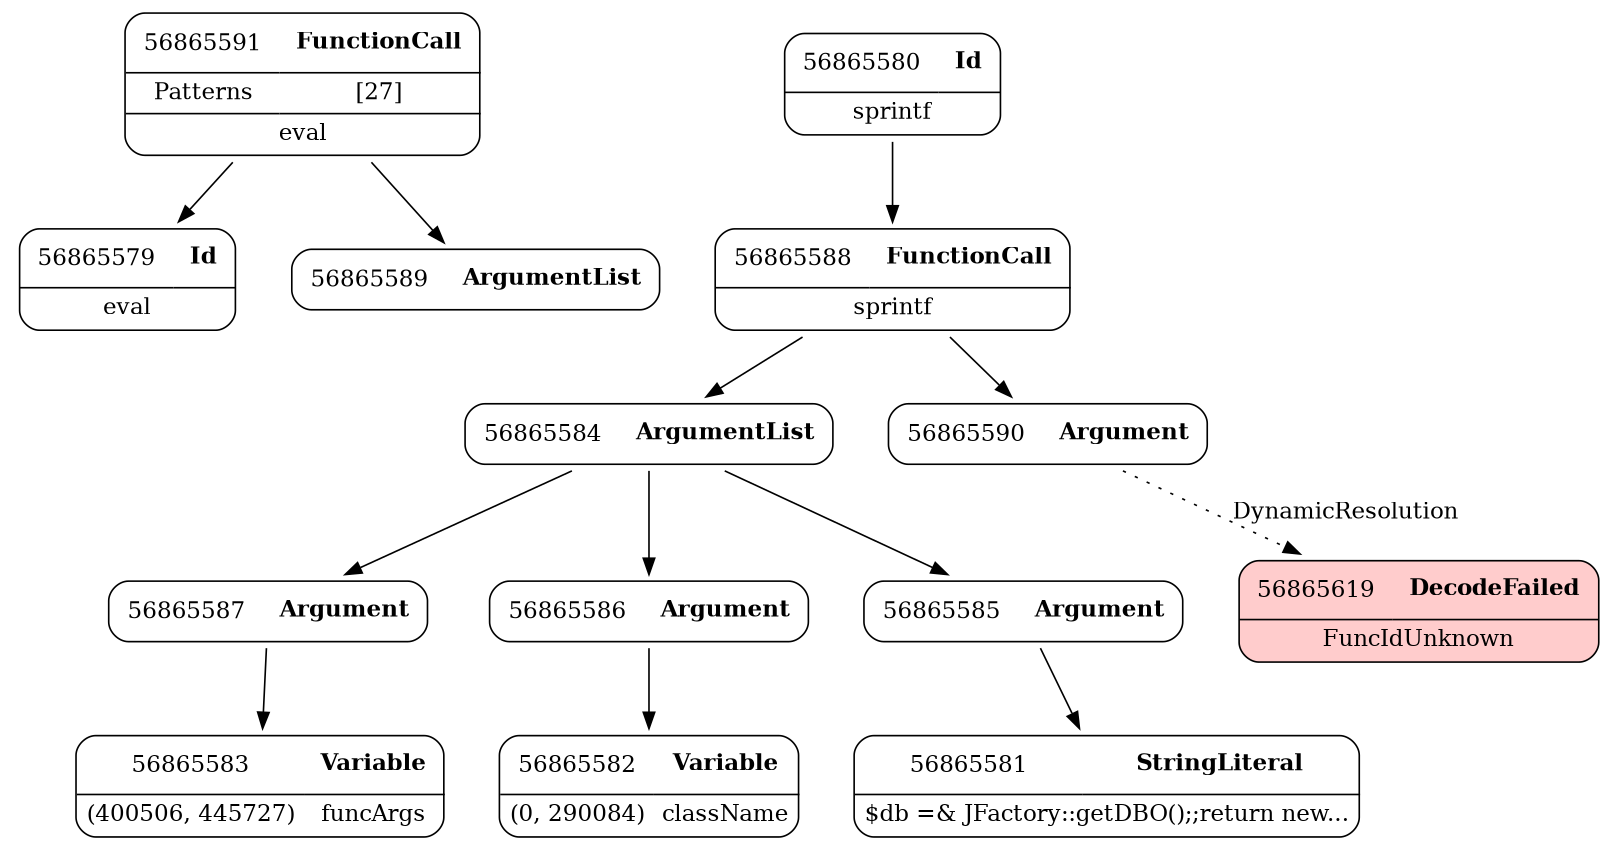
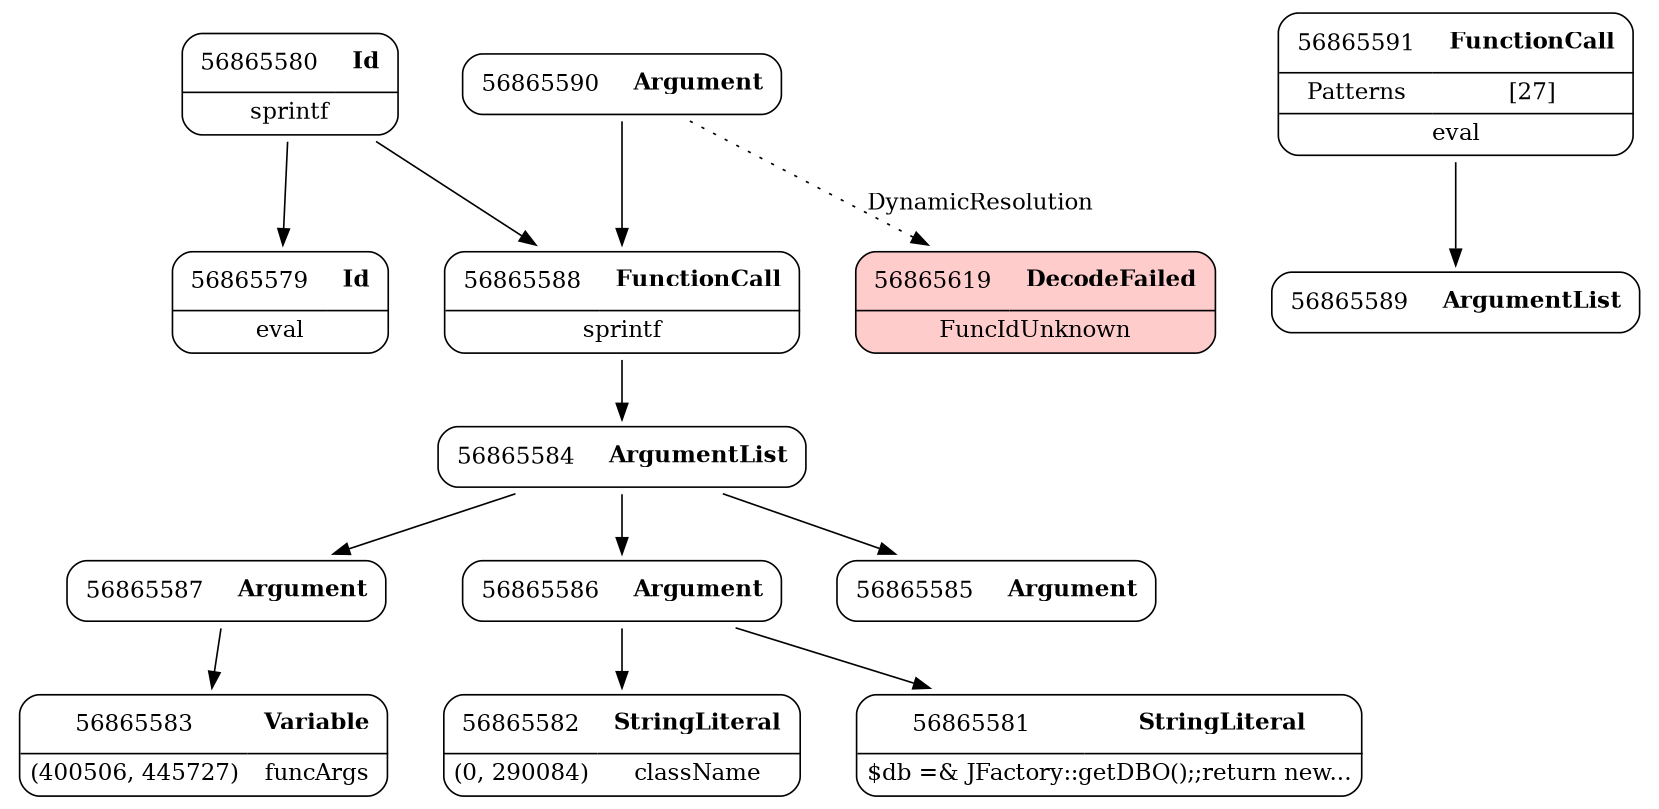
edge "56865591" -> "56865579": now "56865580" -> "56865579"
edge "56865588" -> "56865590": reversed
edge "56865585" -> "56865581": now "56865586" -> "56865581"
node "56865582": text "Variable" -> "StringLiteral"
